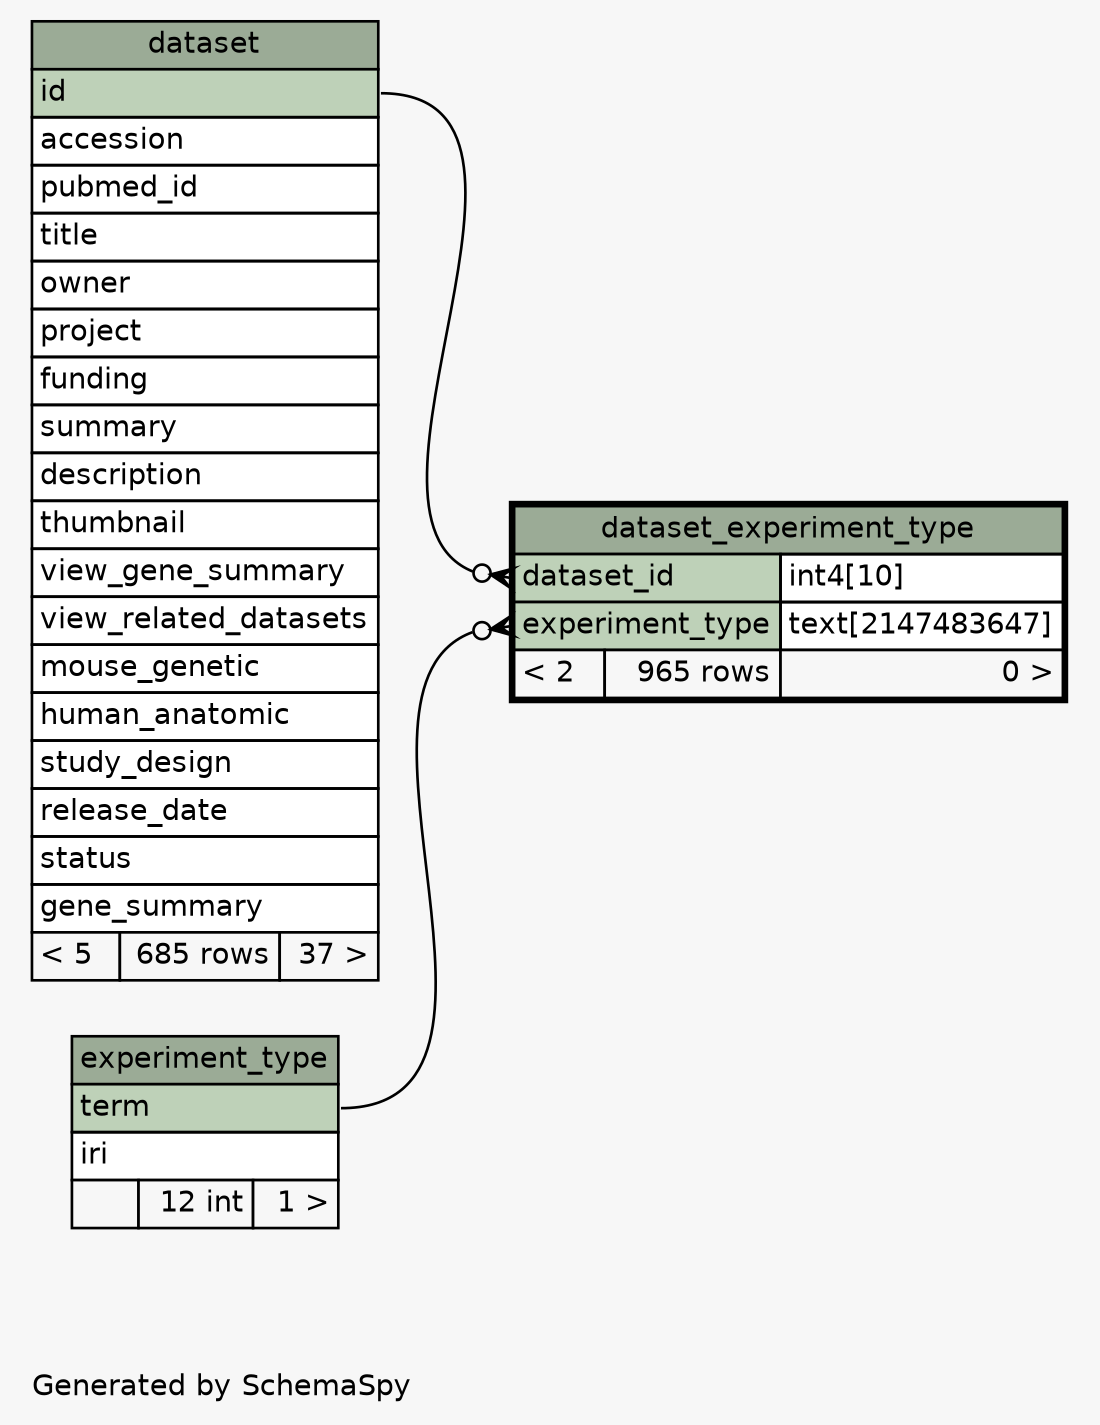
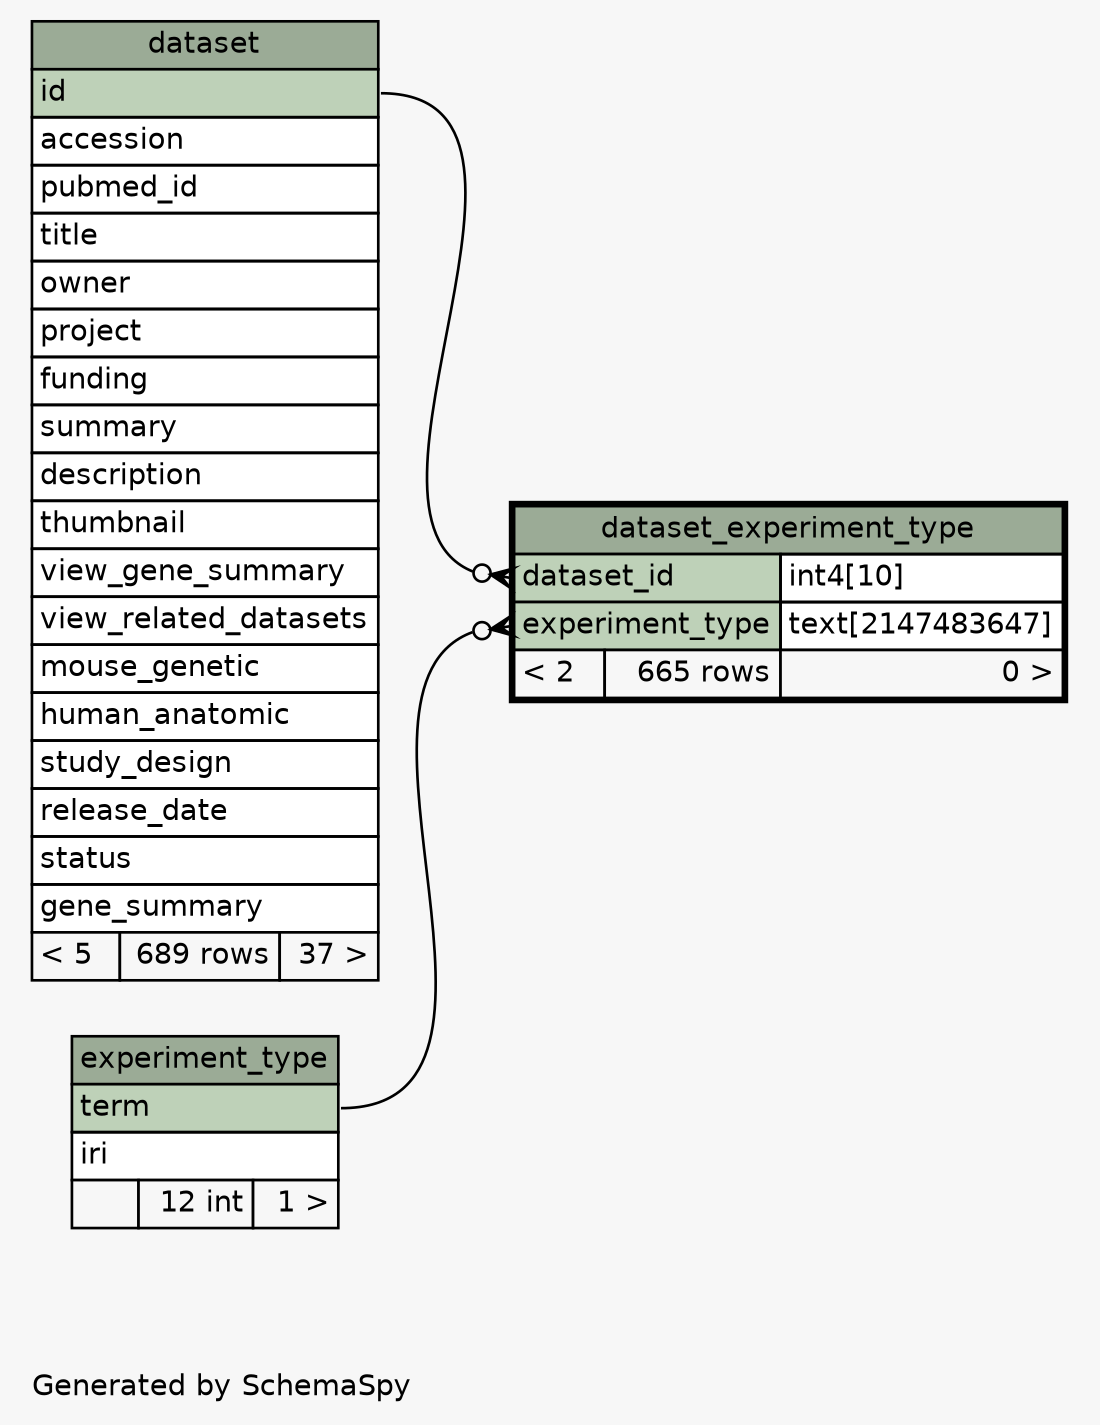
node "dataset_experiment_type": text "965 rows" -> "665 rows"
node "dataset": text "685 rows" -> "689 rows"
